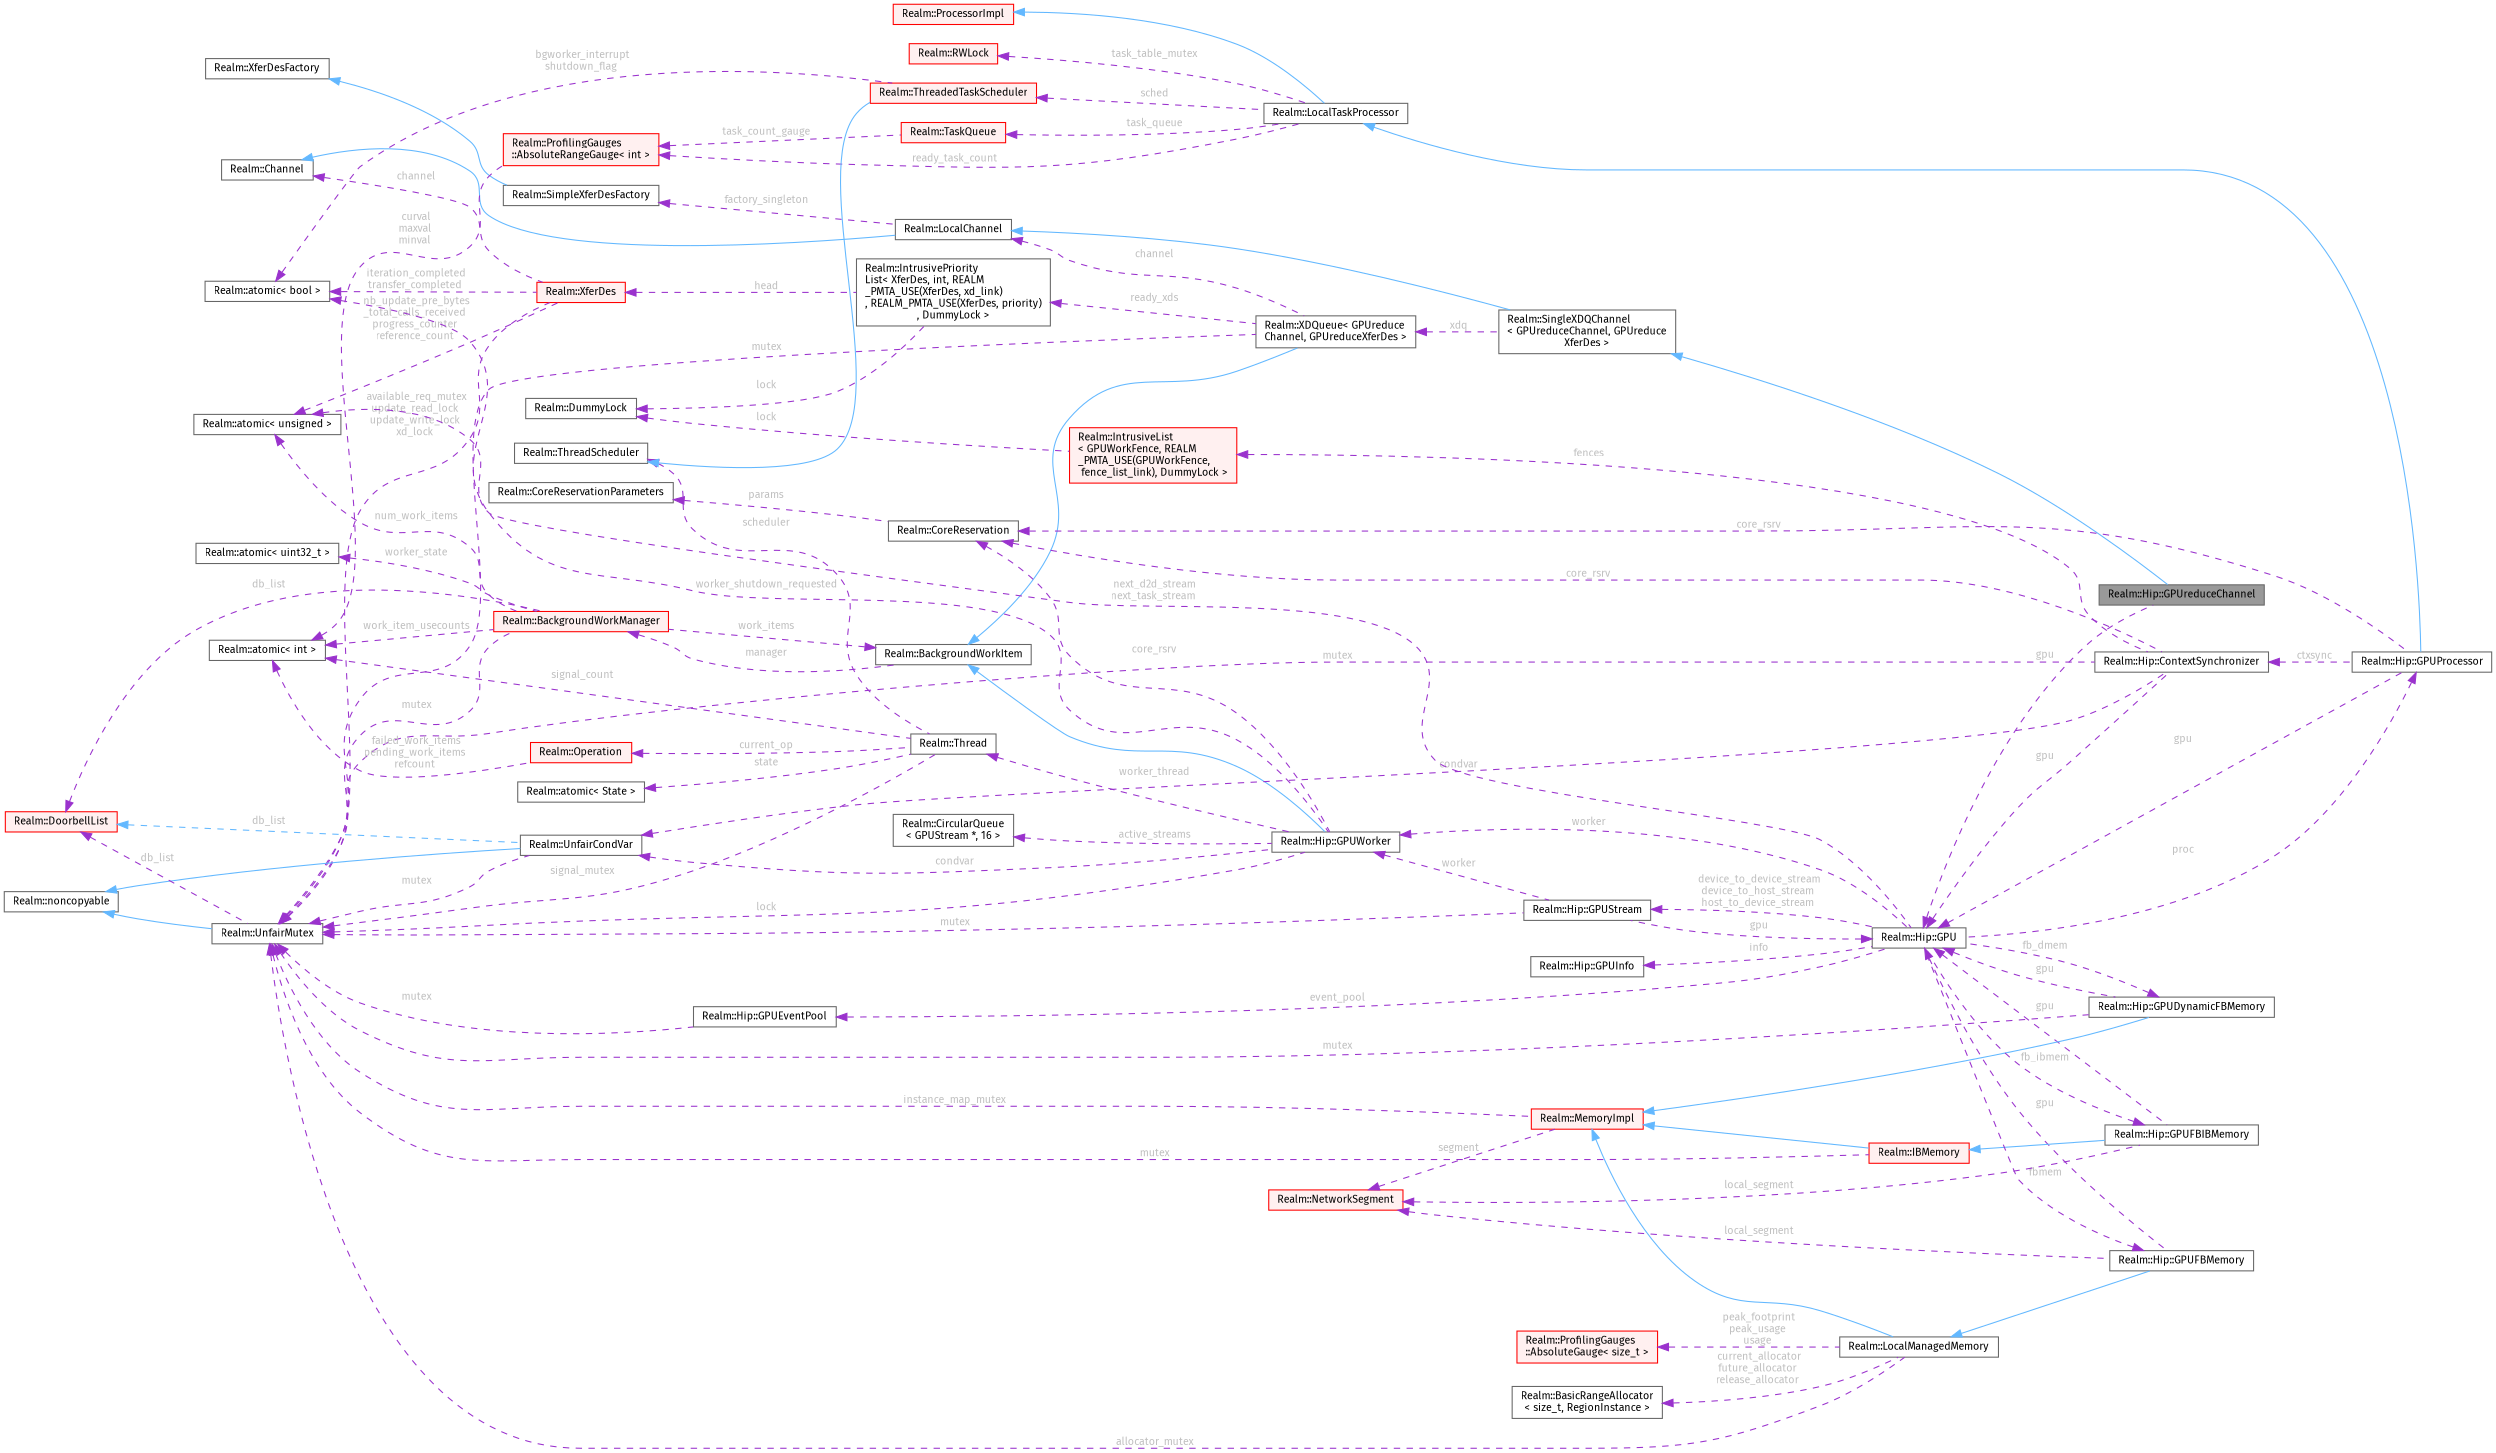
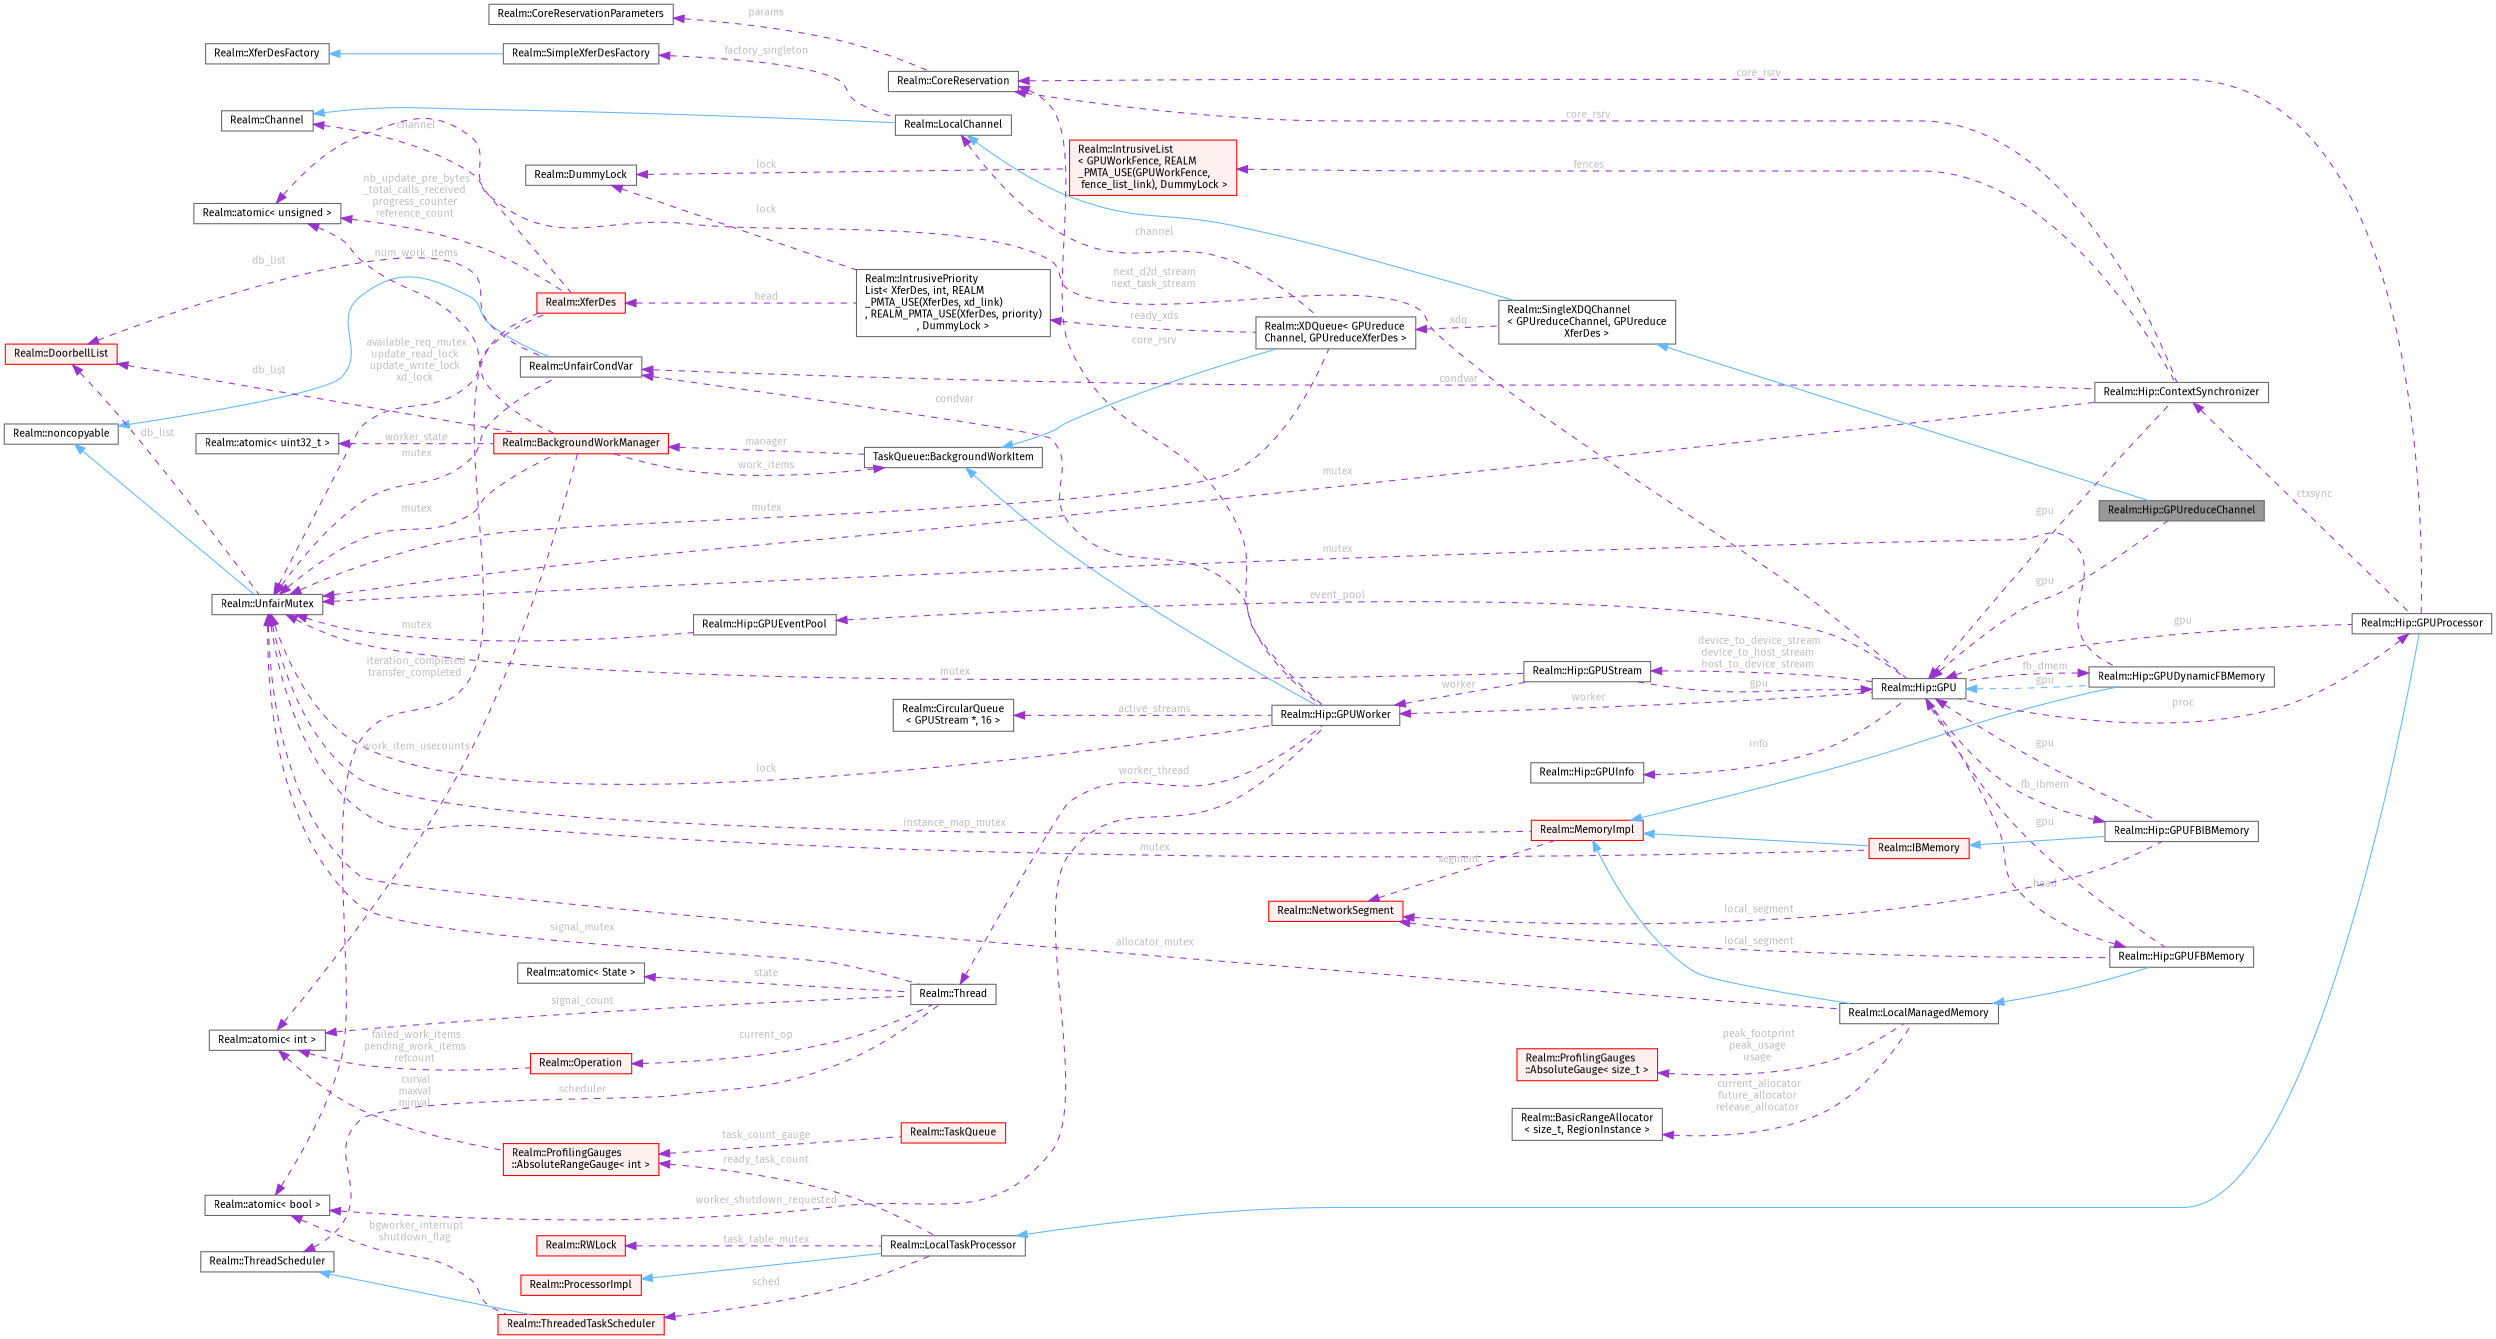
edge "Realm::LocalTaskProcessor" -> "Realm::TaskQueue": removed, label "task_queue"
node "Realm::BackgroundWorkItem": label "Realm::BackgroundWorkItem" -> "TaskQueue::BackgroundWorkItem"
edge "Realm::UnfairCondVar" -> "Realm::DoorbellList": color steelblue1 -> darkorchid3
edge "Realm::Hip::GPUDynamicFBMemory" -> "Realm::Hip::GPU": color darkorchid3 -> steelblue1
edge "Realm::Hip::GPU" -> "Realm::Hip::GPUFBMemory": label " fbmem" -> " head"
